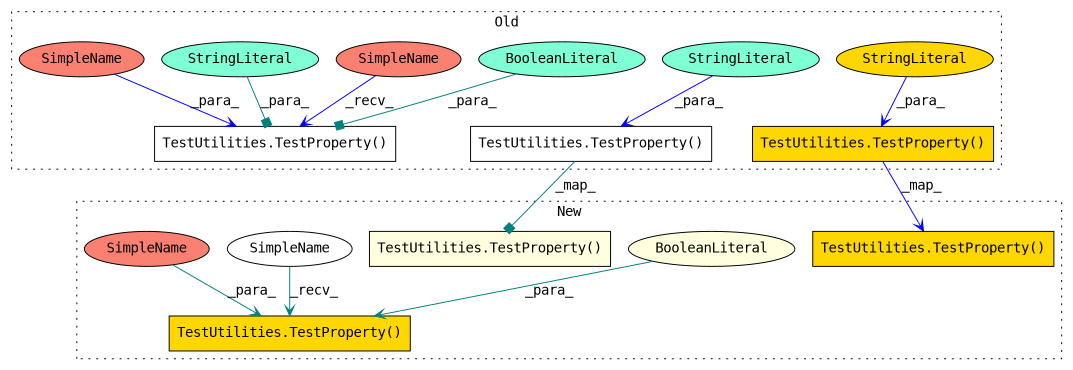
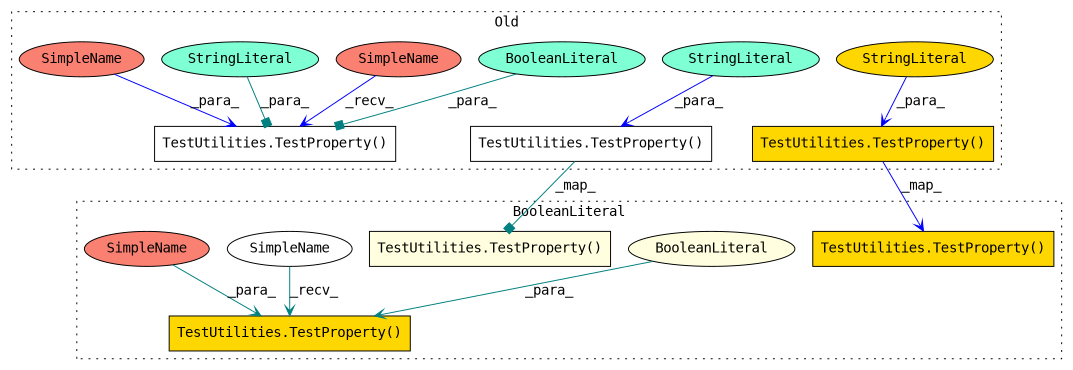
cluster "New": label "New" -> "BooleanLiteral"
